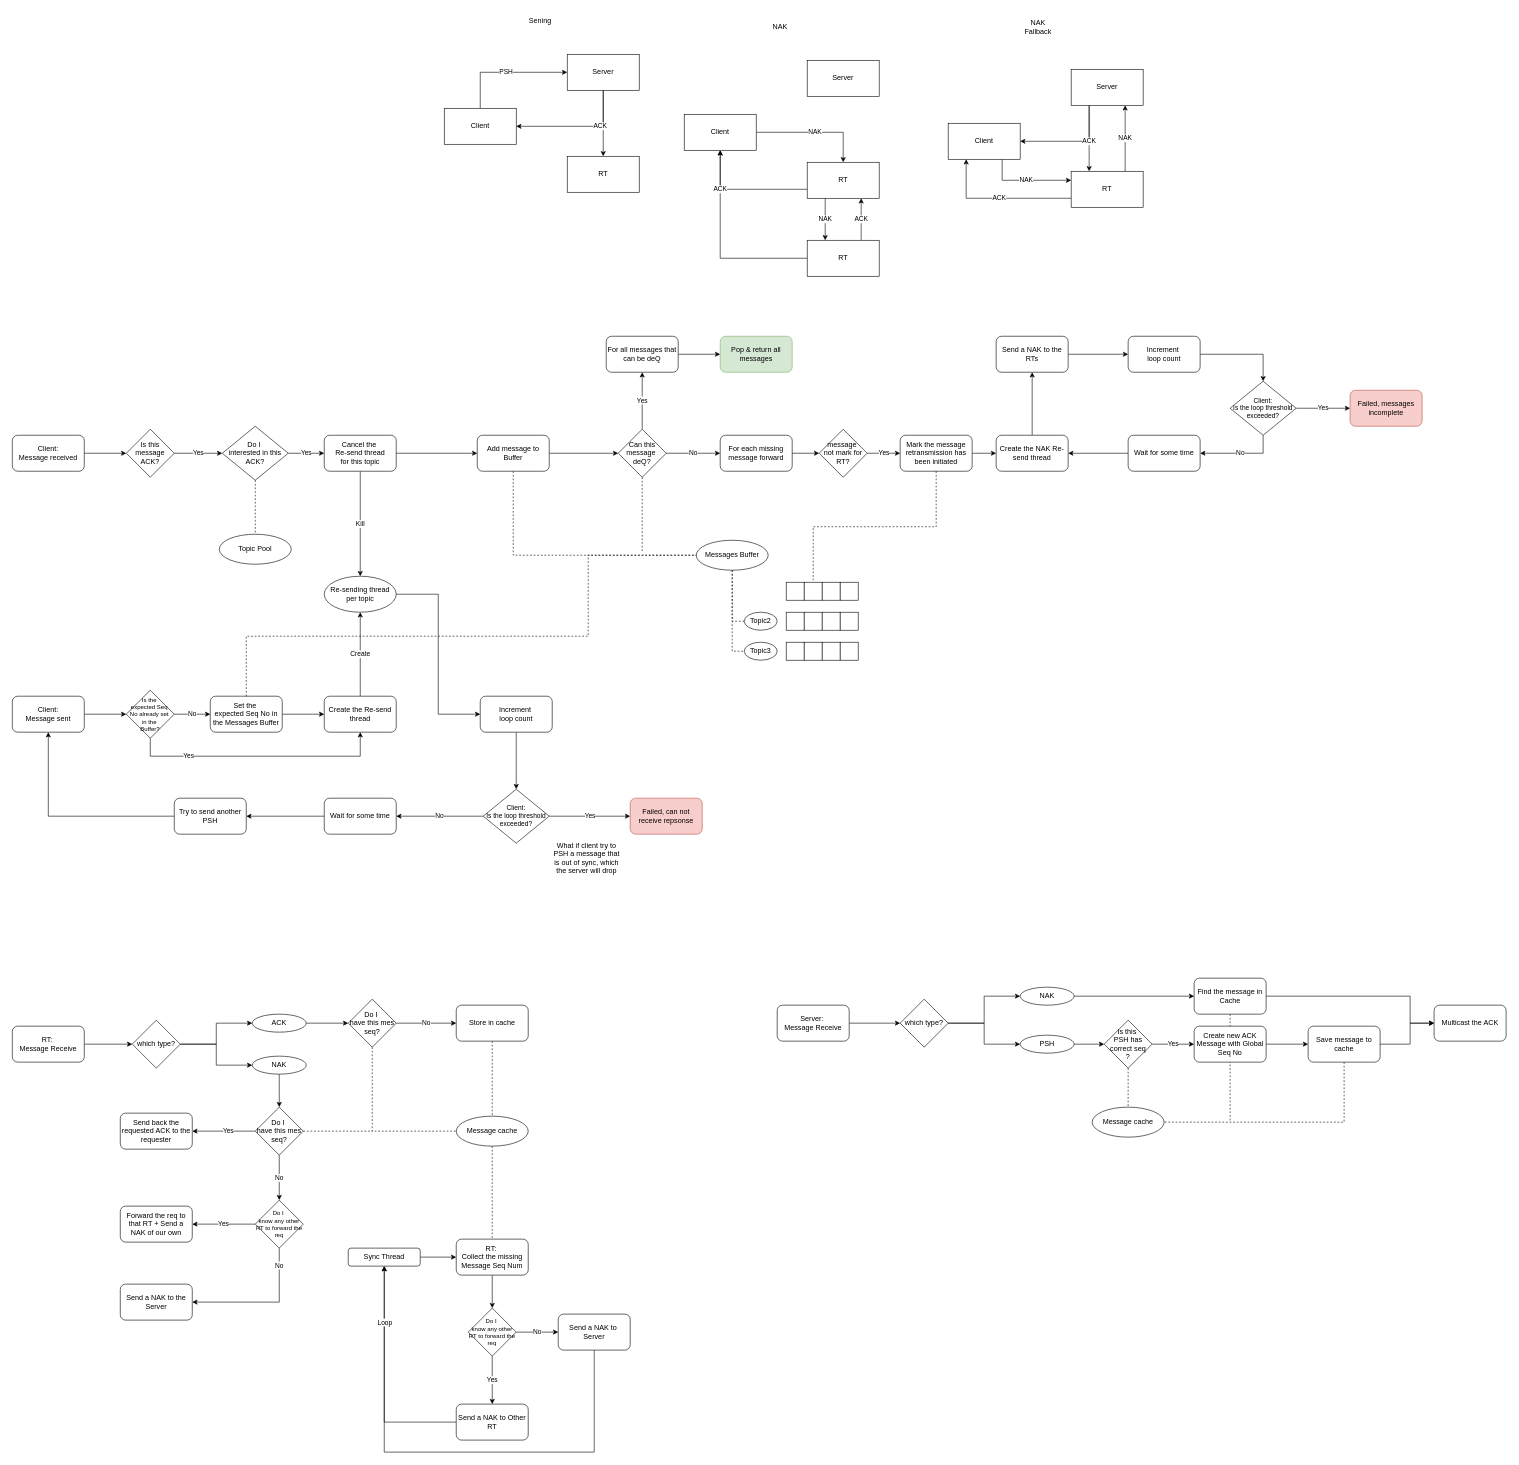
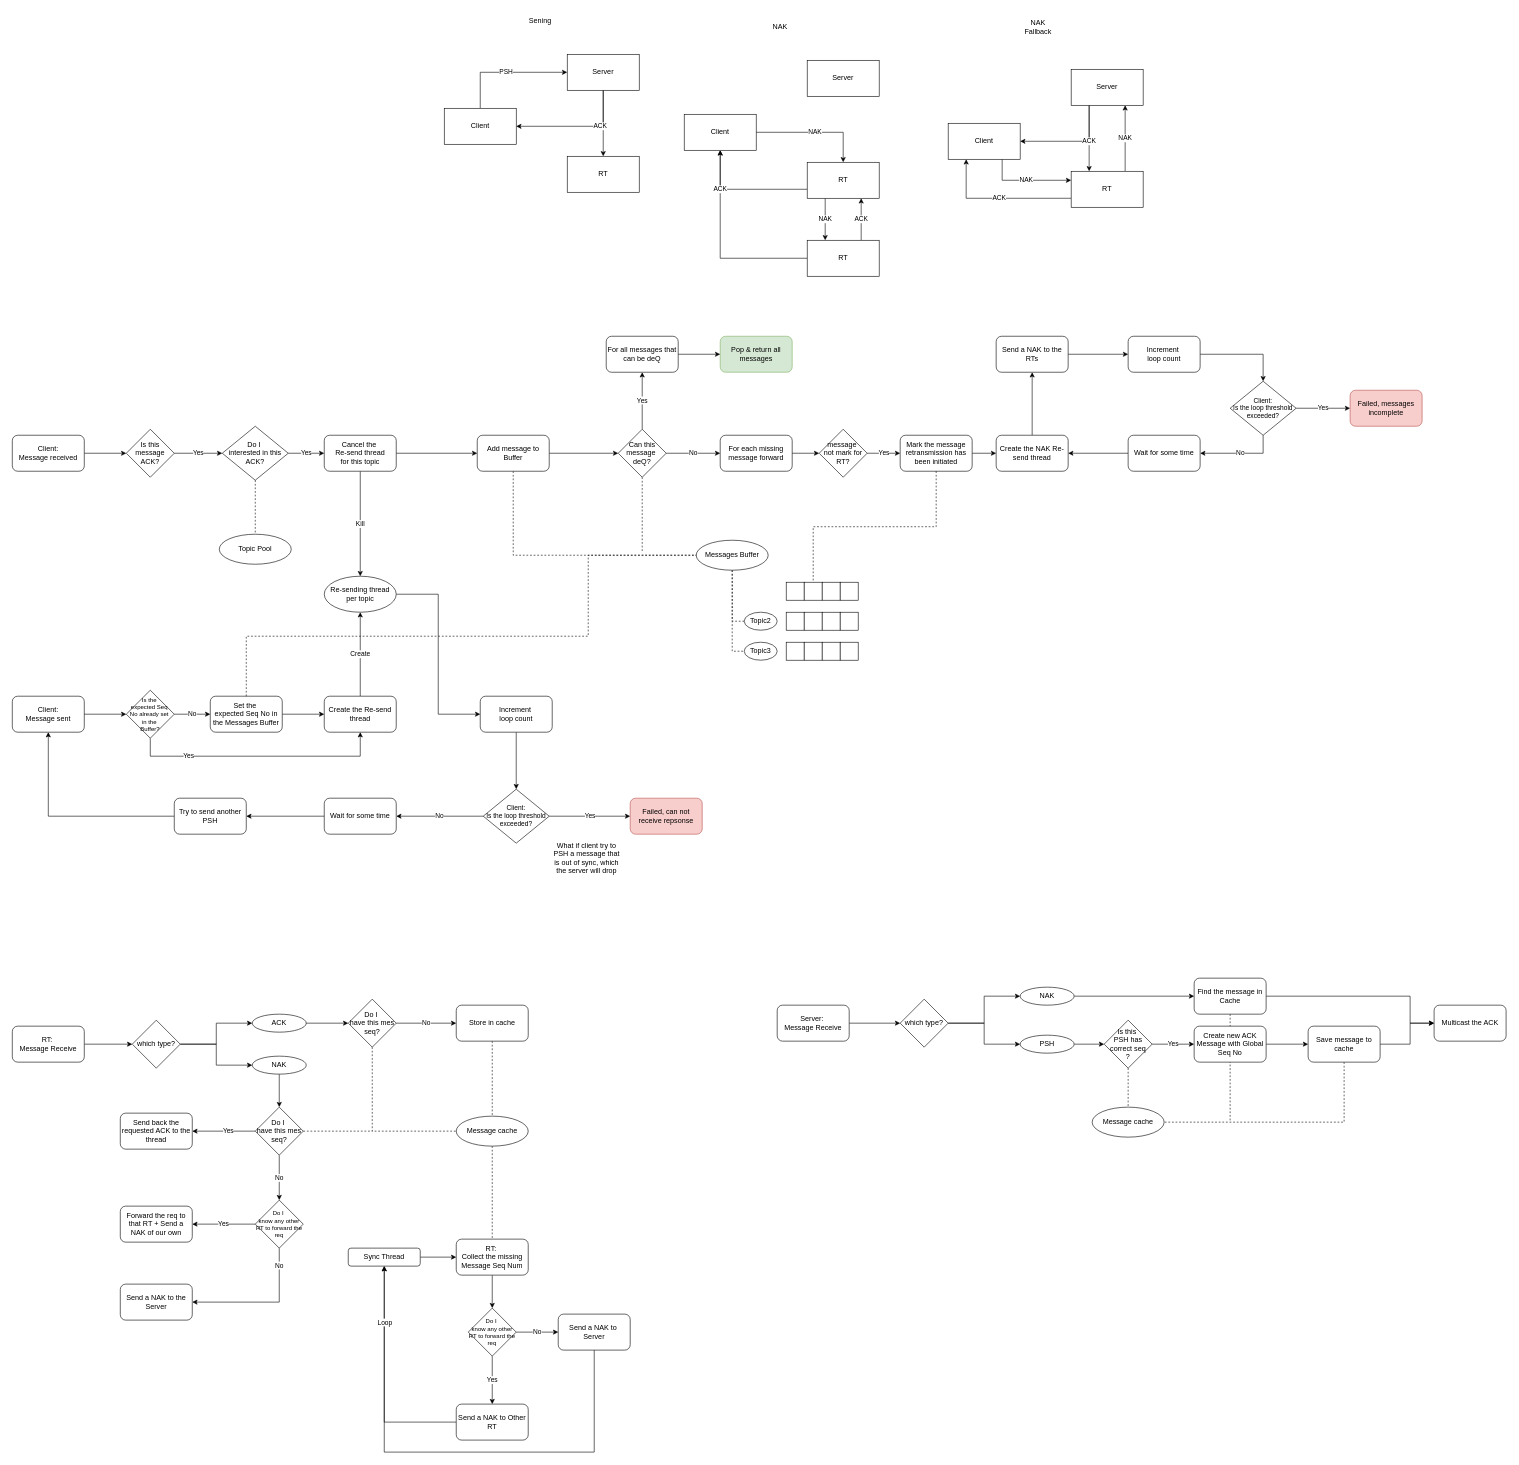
node "Send back the requested ACK to the requester": label "Send back the requested ACK to the requester" -> "Send back the requested ACK to the thread"
